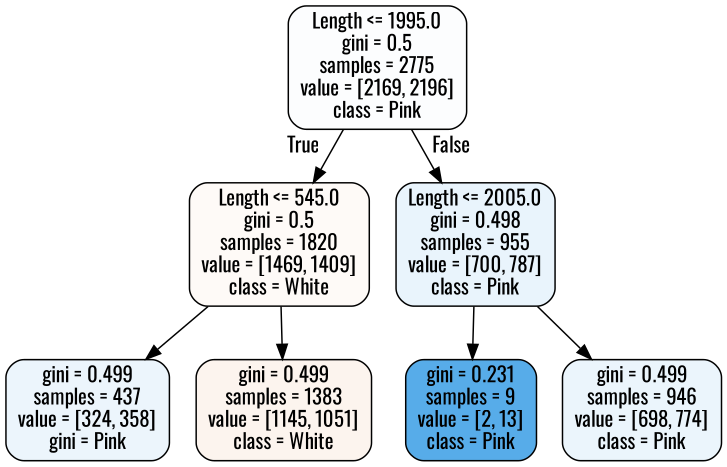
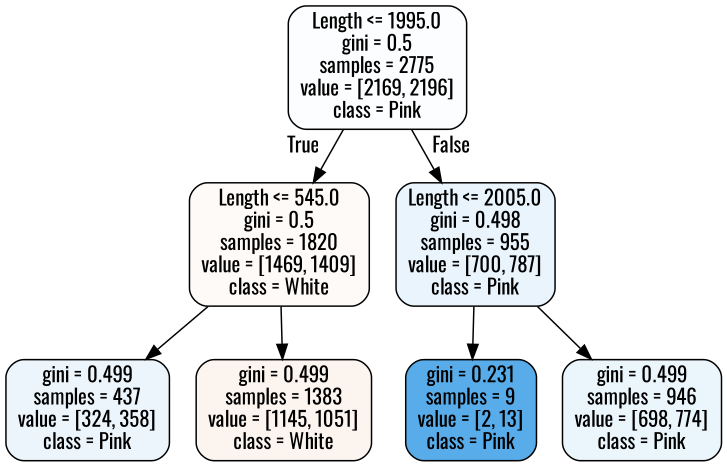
node "gini = 0.499 samples = 437 value = [324, 358] gini = Pink": label "gini = 0.499 samples = 437 value = [324, 358] gini = Pink" -> "gini = 0.499 samples = 437 value = [324, 358] class = Pink"
